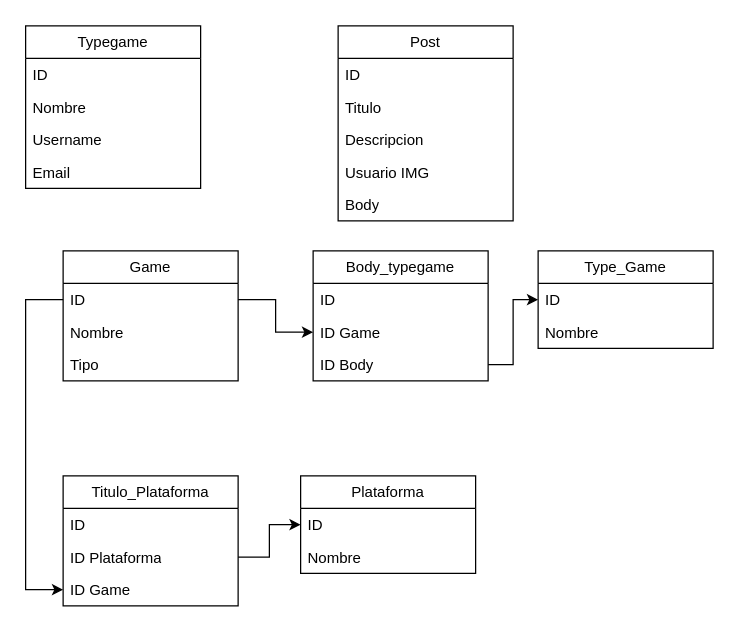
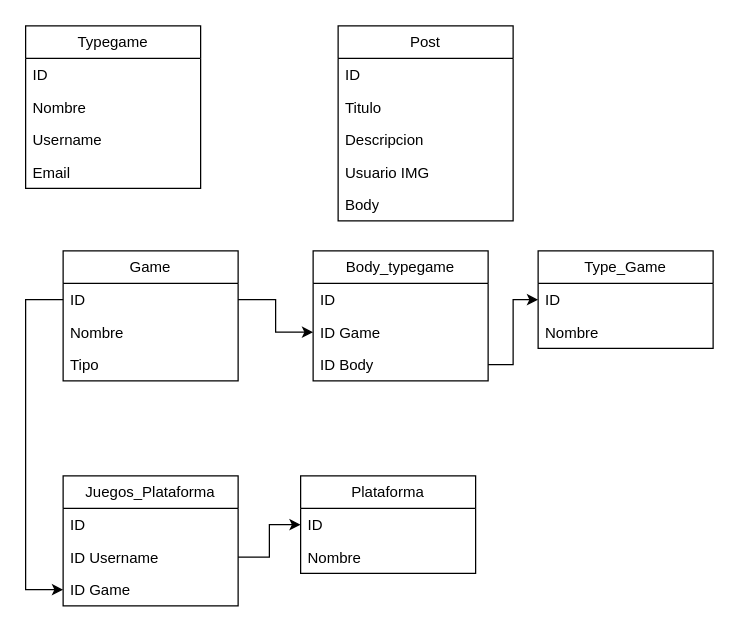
node "Titulo_Plataforma": label "Titulo_Plataforma" -> "Juegos_Plataforma"
node "ID Plataforma": label "ID Plataforma" -> "ID Username"
